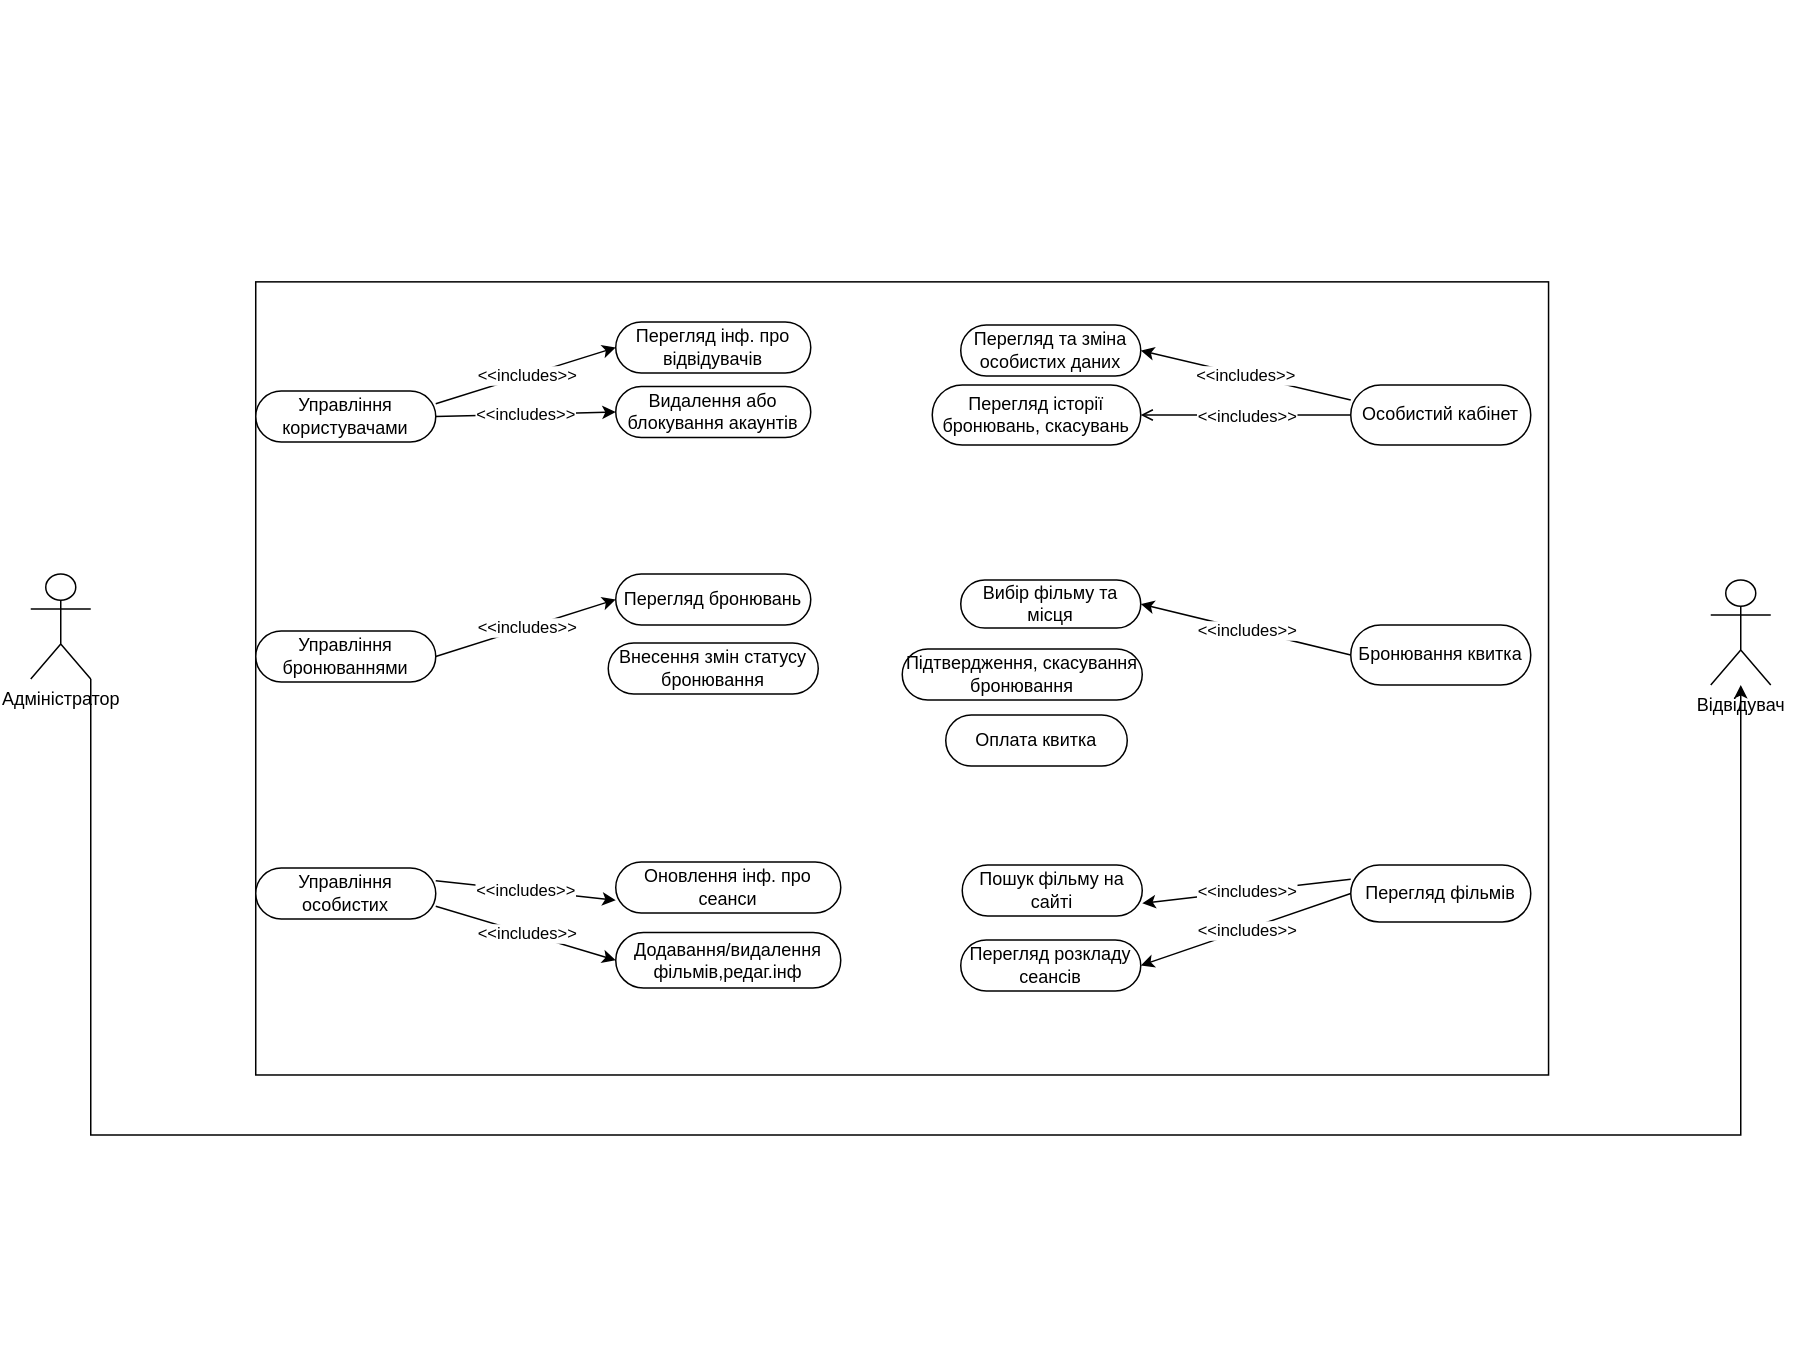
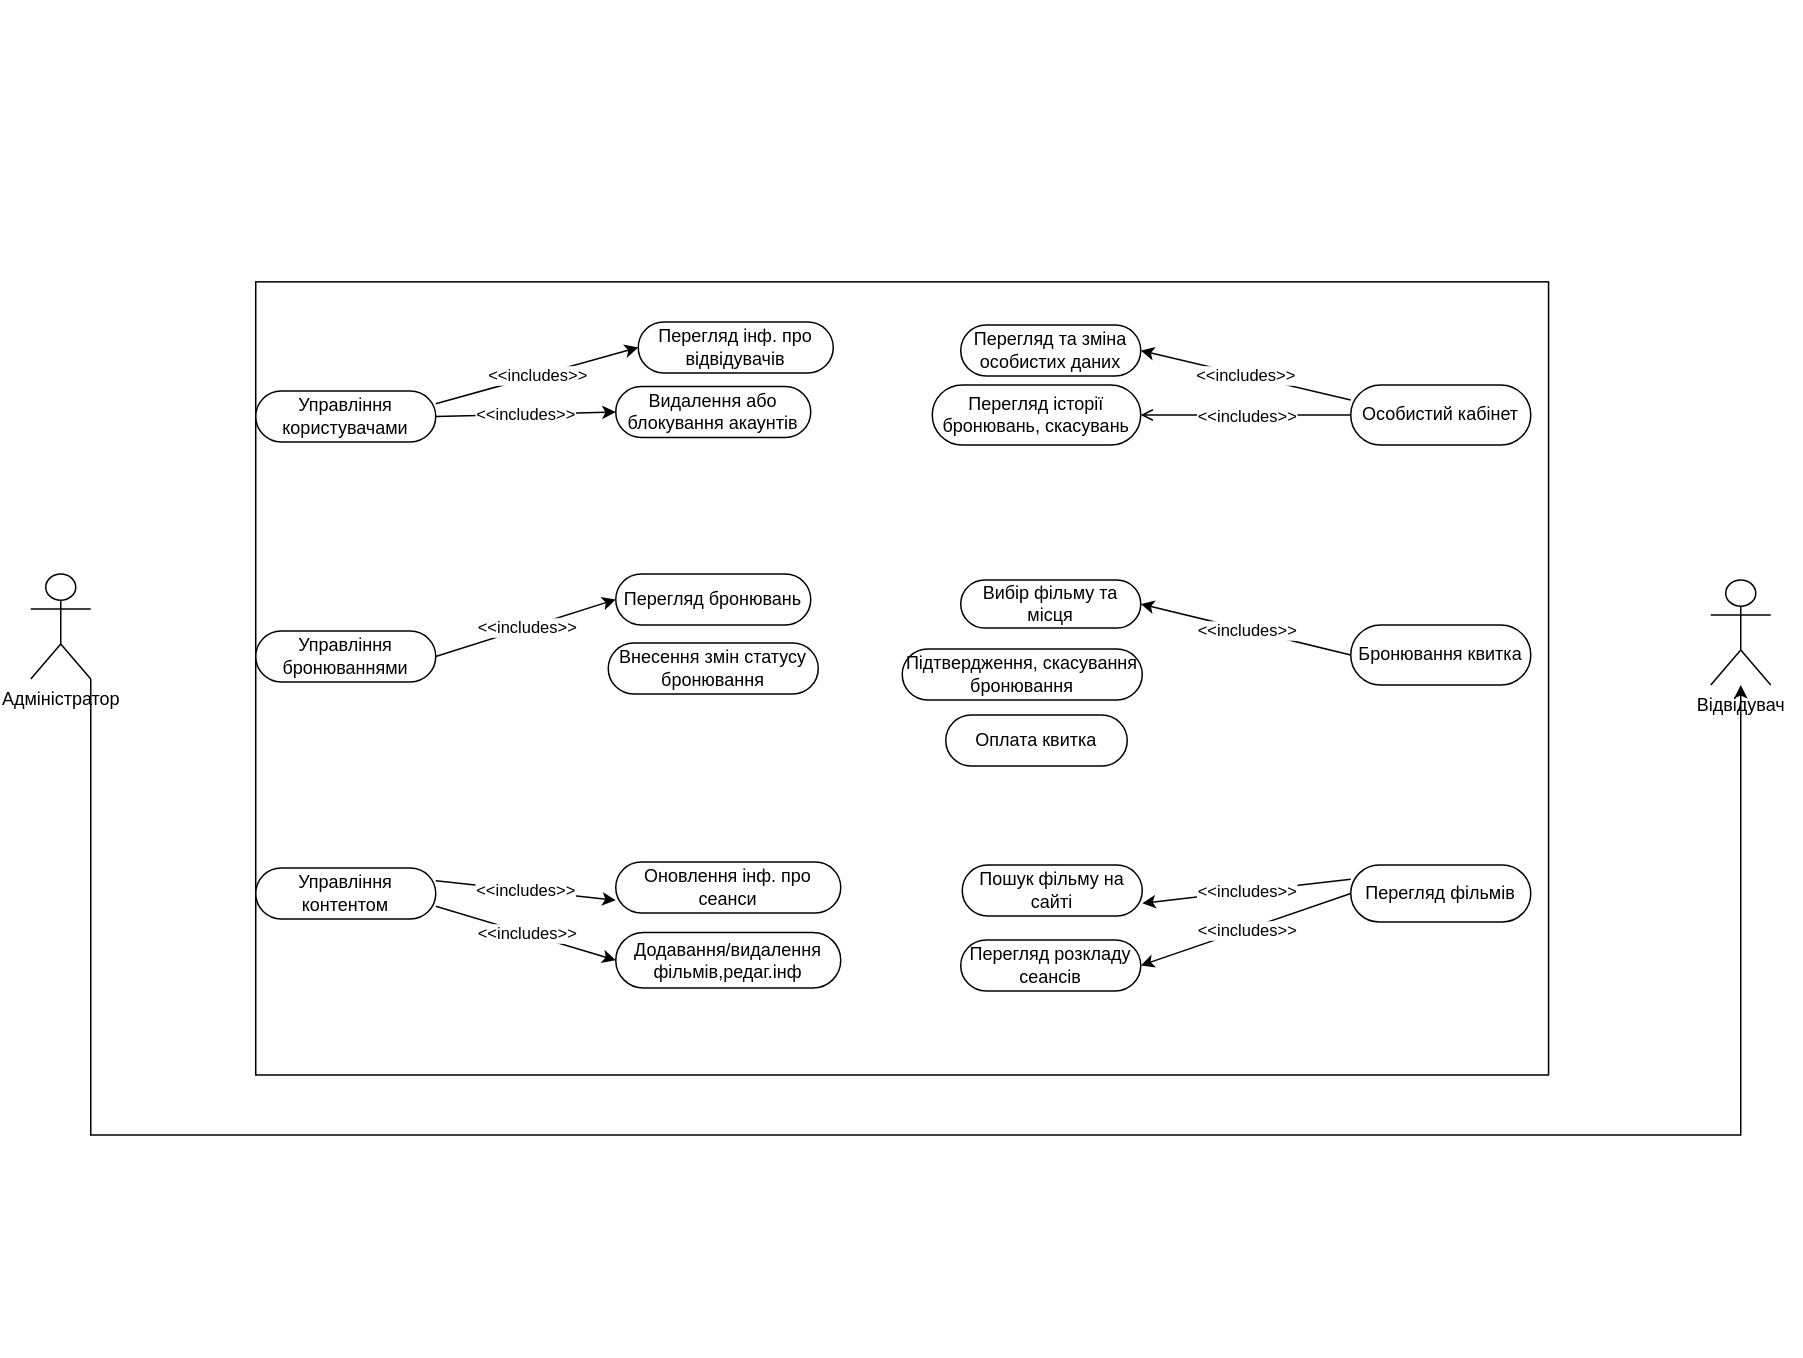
node "Перегляд інф. про відвідувачів": moved (713, 347) -> (736, 347)
node "Управління особистих": label "Управління особистих" -> "Управління контентом"
